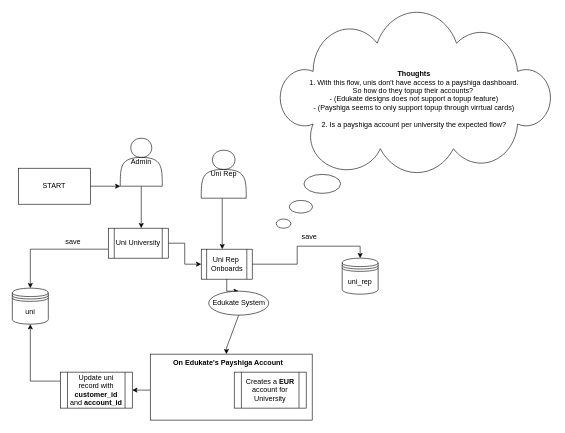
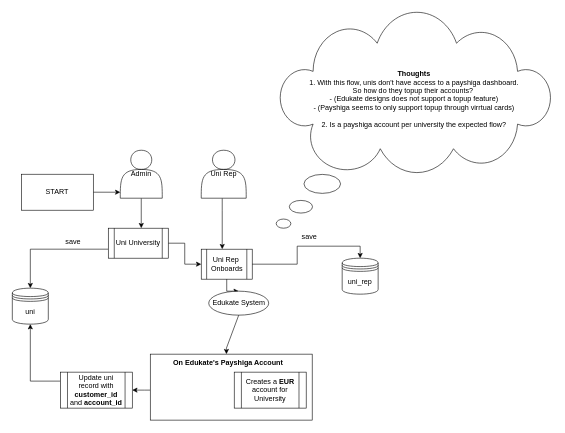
node "Admin": moved (141, 162) -> (141, 174)
node "START": moved (54, 186) -> (57, 192)
